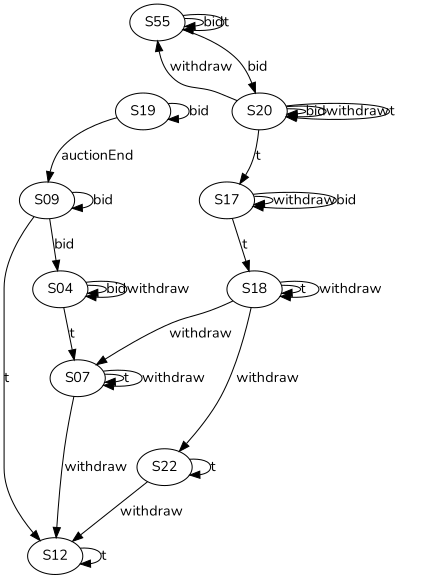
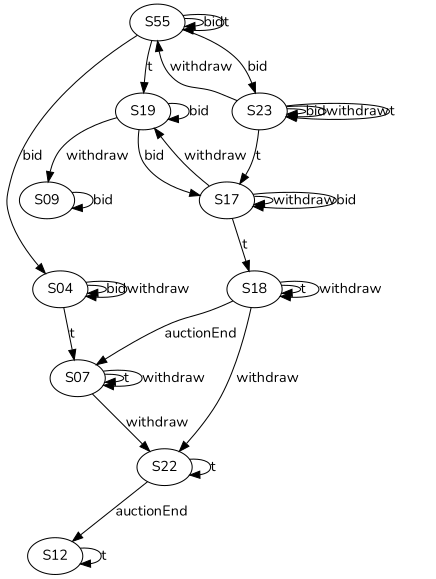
edge "S55" -> "S19": added, label "t"
node "S20": label "S20" -> "S23"
edge "S19" -> "S09": label "auctionEnd" -> "withdraw"
edge "S17" -> "S19": added, label "withdraw"
edge "S19" -> "S17": added, label "bid"
edge "S09" -> "S04": now "S55" -> "S04"
edge "S18" -> "S07": label "withdraw" -> "auctionEnd"
edge "S09" -> "S12": removed, label "t"
edge "S07" -> "S12": now "S07" -> "S22"
edge "S22" -> "S12": label "withdraw" -> "auctionEnd"
